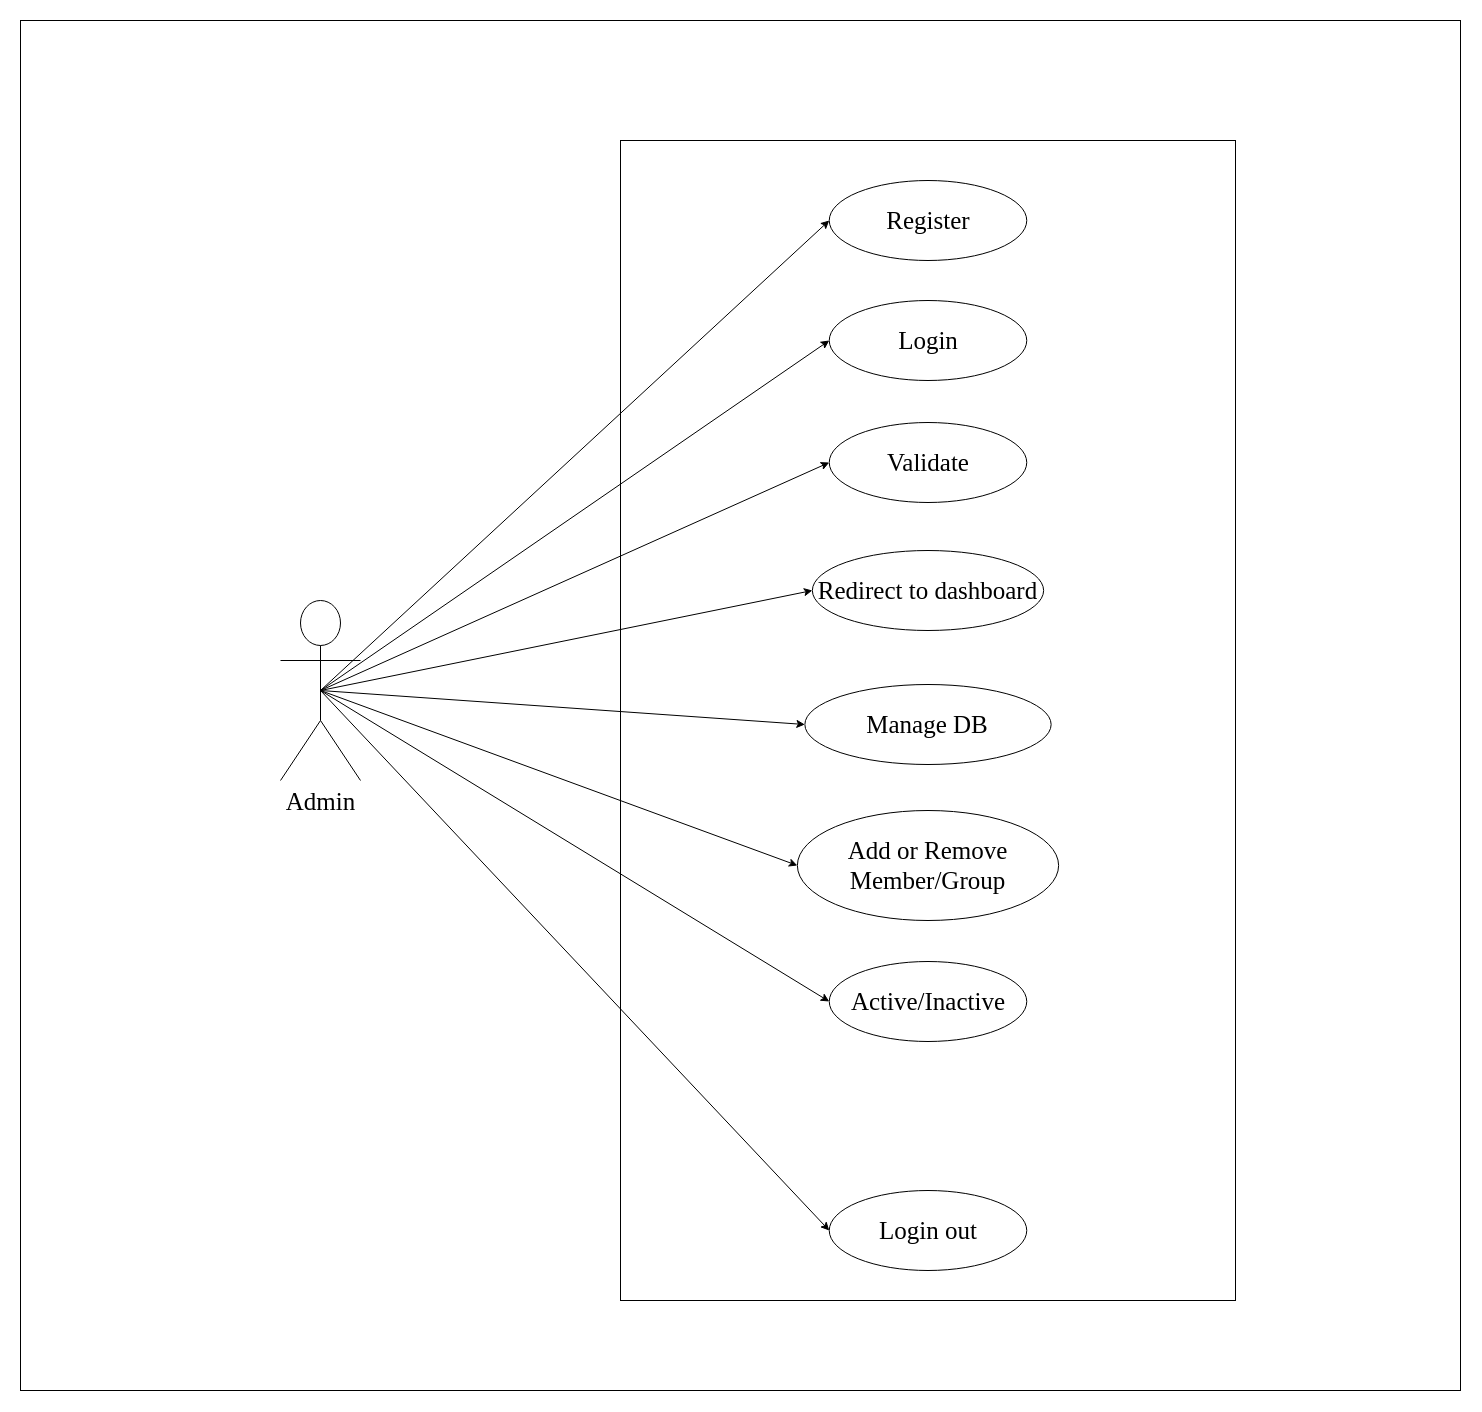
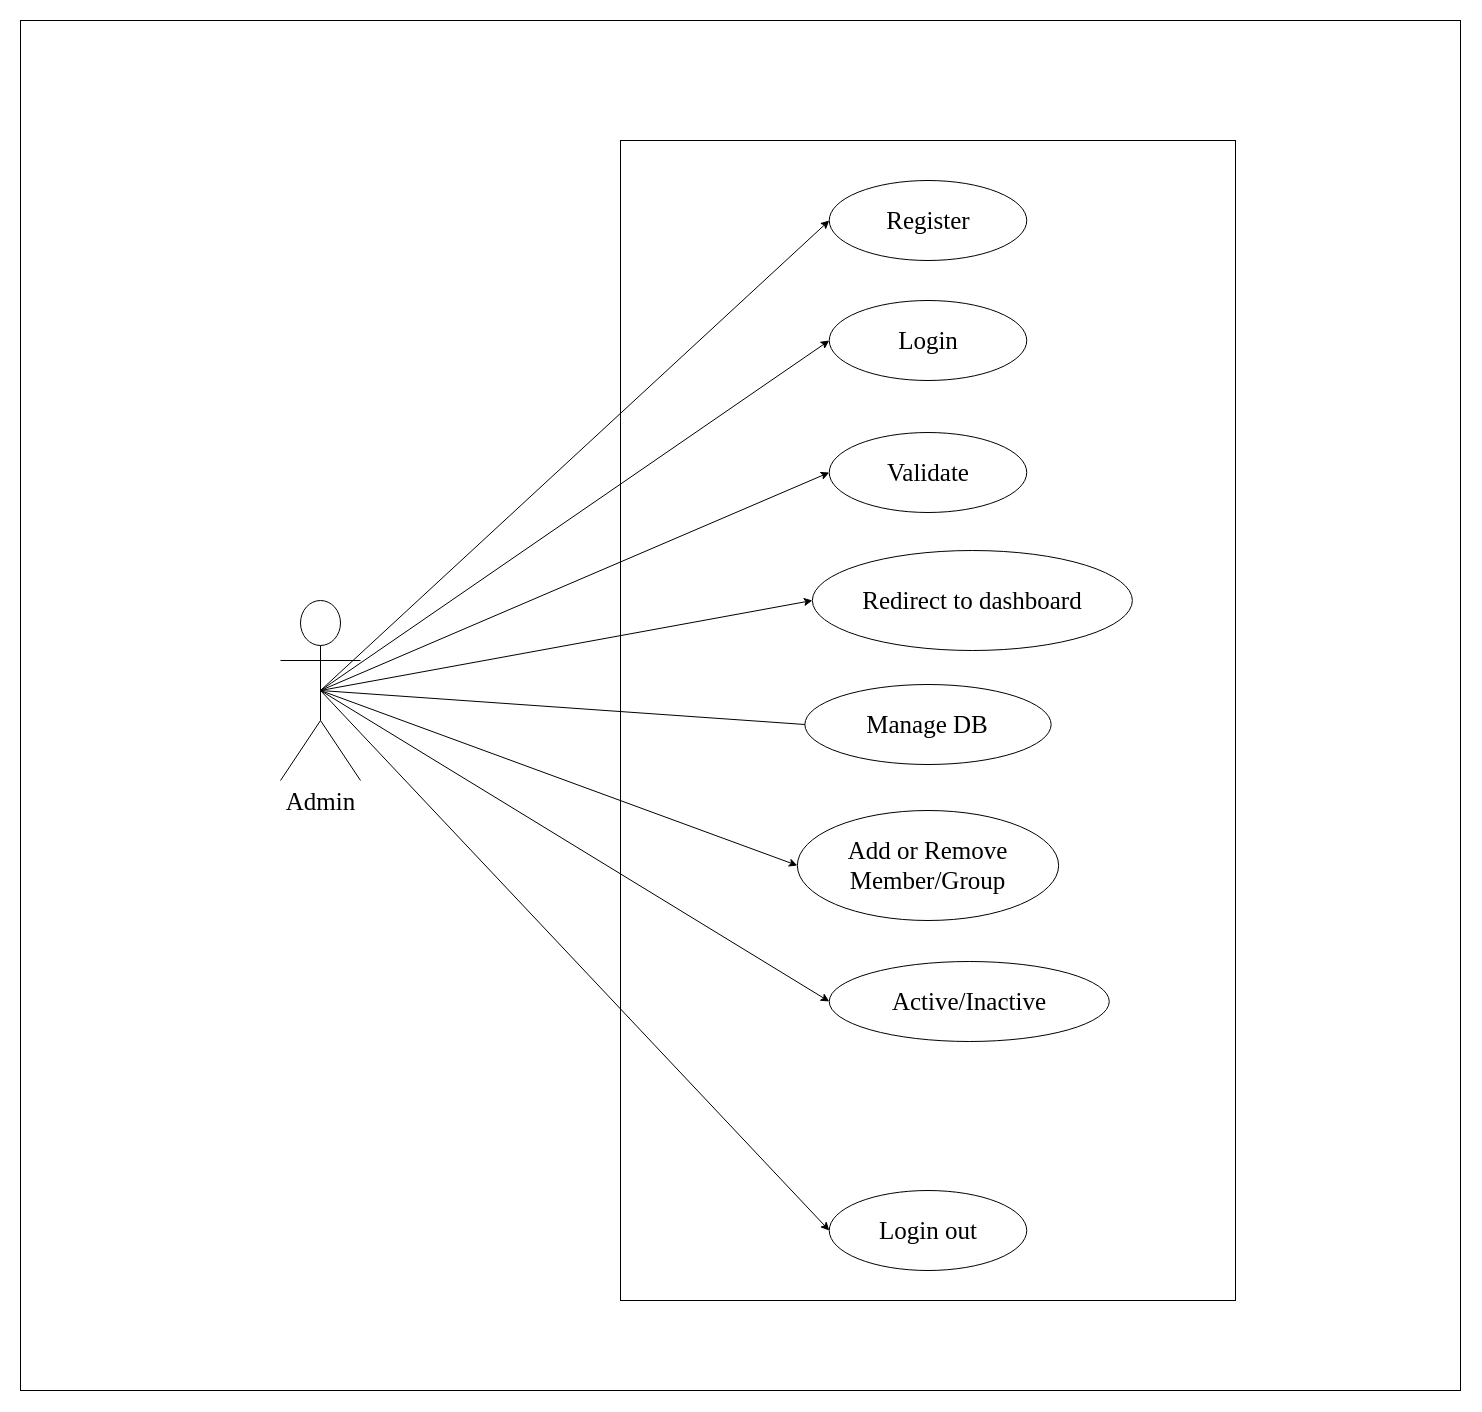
node "Validate": moved (928, 463) -> (928, 473)
node "Redirect to dashboard": size 231x80 -> 320x100
edge "Admin" -> "Manage DB": arrowhead classic -> none
node "Active/Inactive": size 198x80 -> 280x80
